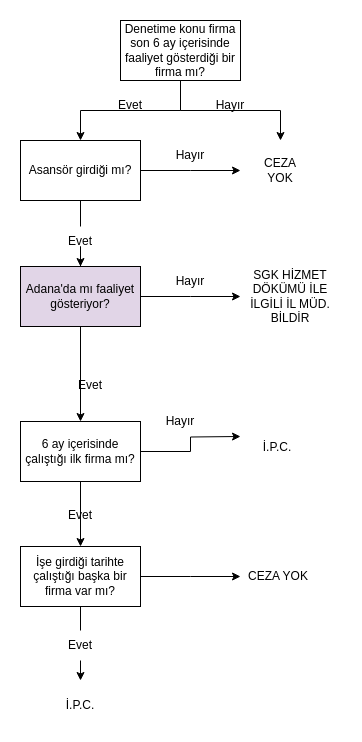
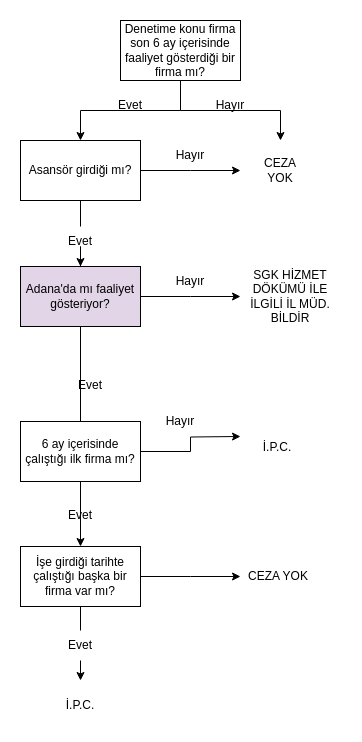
edge "Adana'da mı faaliyet gösteriyor?" -> "6 ay içerisinde çalıştığı ilk firma mı?": arrowhead classic -> none
